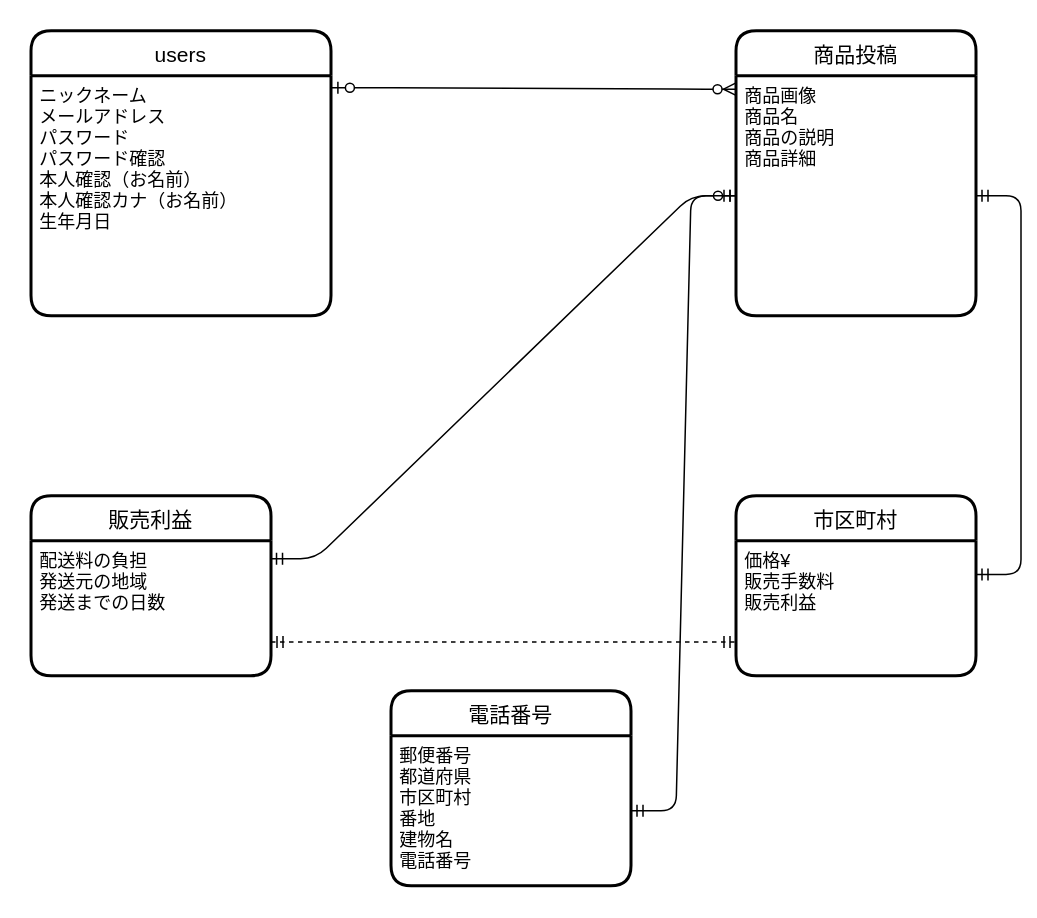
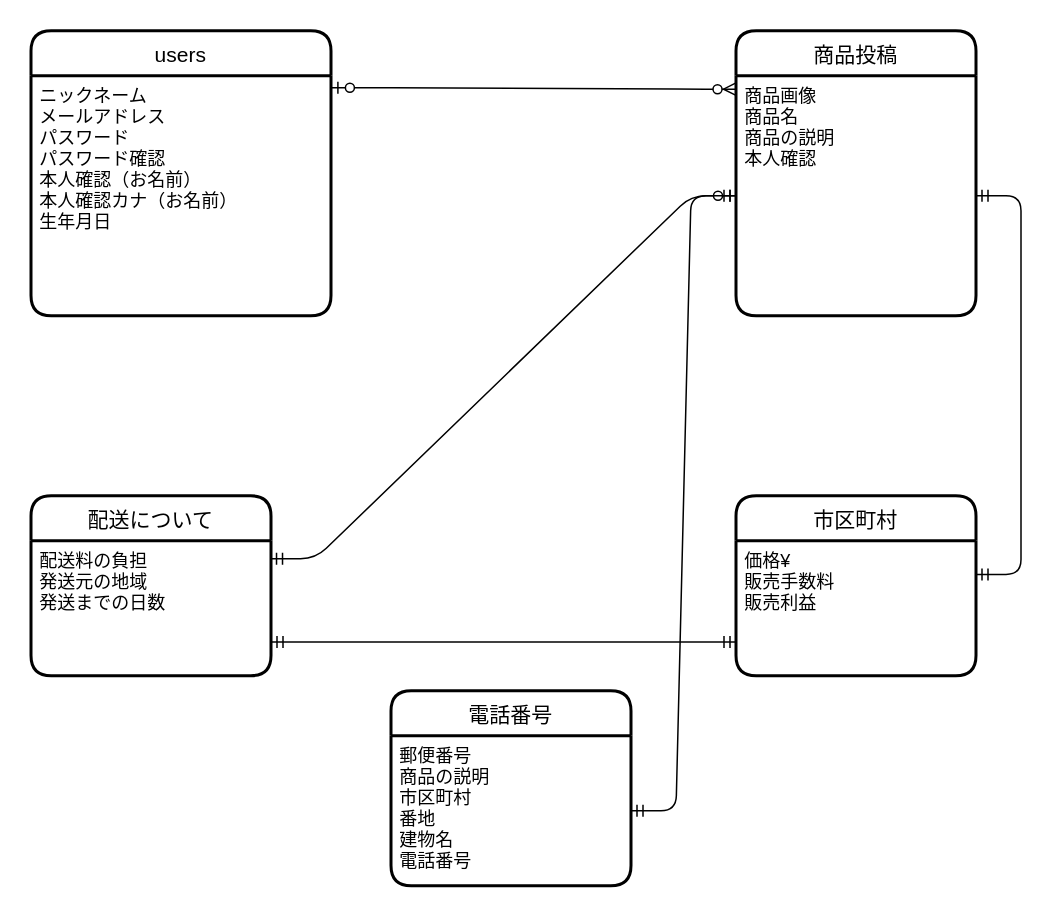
node "商品画像 商品名 商品の説明 商品詳細": label "商品画像 商品名 商品の説明 商品詳細" -> "商品画像 商品名 商品の説明 本人確認"
node "販売利益": label "販売利益" -> "配送について"
edge "配送料の負担 発送元の地域 発送までの日数" -- "価格¥ 販売手数料 販売利益": style dashed -> solid
node "郵便番号 都道府県 市区町村 番地 建物名 電話番号": label "郵便番号 都道府県 市区町村 番地 建物名 電話番号" -> "郵便番号 商品の説明 市区町村 番地 建物名 電話番号"
